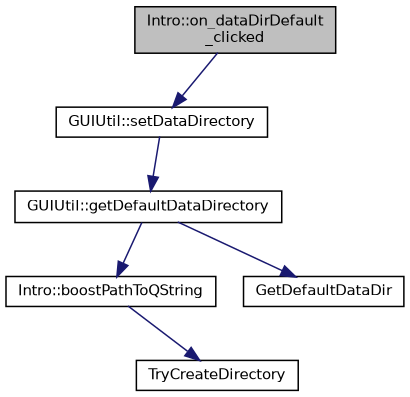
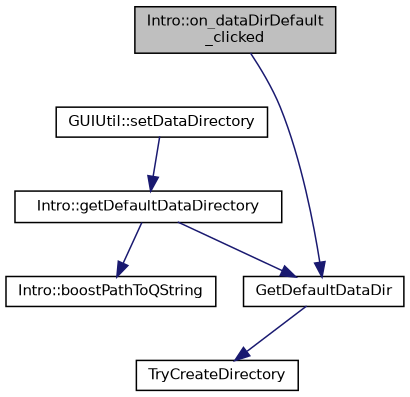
edge "Intro::on_dataDirDefault _clicked" -> "GUIUtil::setDataDirectory": now "Intro::on_dataDirDefault _clicked" -> "GetDefaultDataDir"
node "GUIUtil::getDefaultDataDirectory": label "GUIUtil::getDefaultDataDirectory" -> "Intro::getDefaultDataDirectory"
edge "Intro::boostPathToQString" -> "TryCreateDirectory": now "GetDefaultDataDir" -> "TryCreateDirectory"
